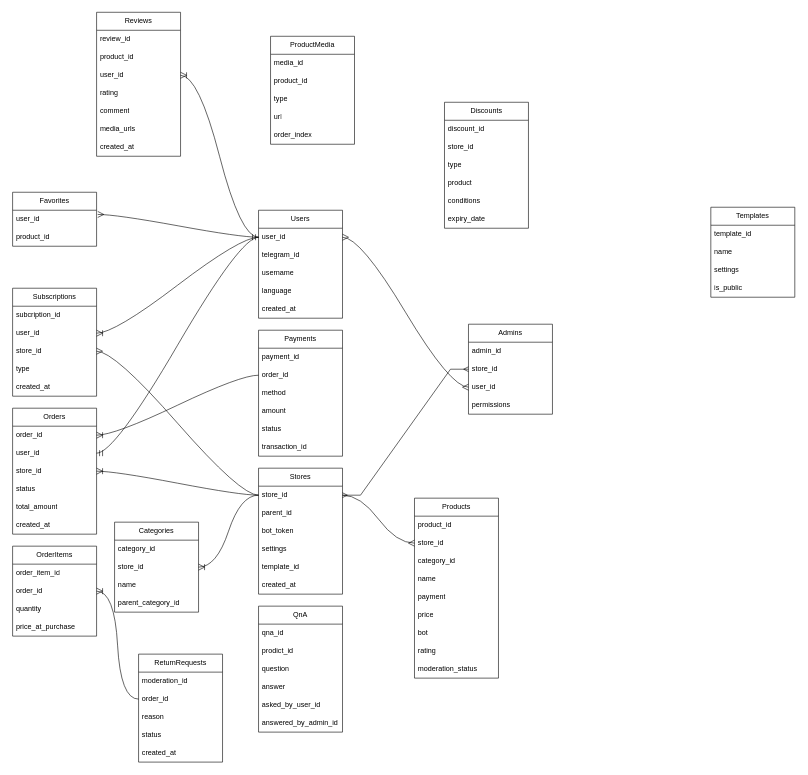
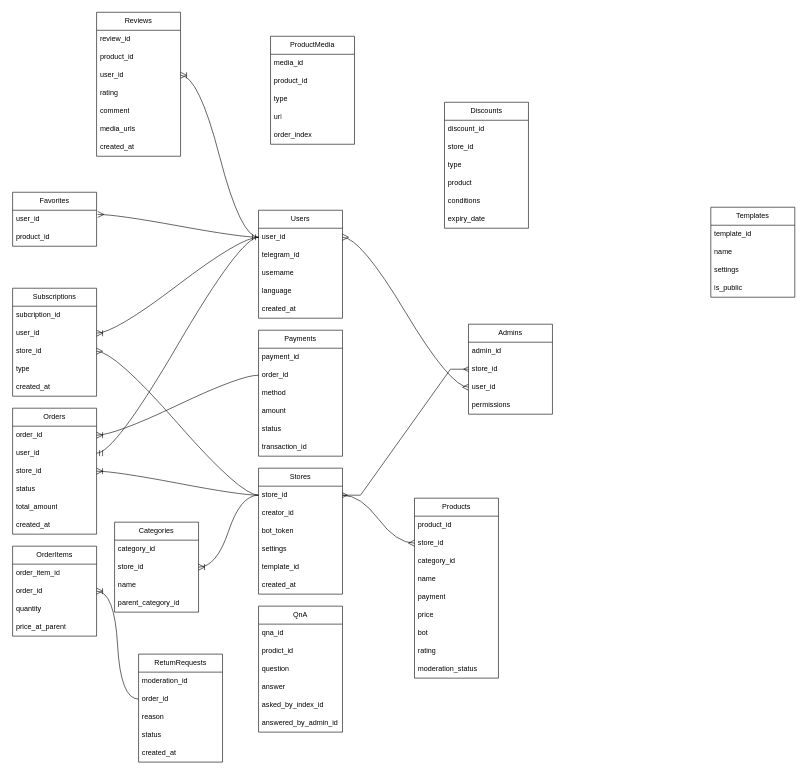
node "parent_id": label "parent_id" -> "creator_id"
node "price_at_purchase": label "price_at_purchase" -> "price_at_parent"
node "asked_by_user_id": label "asked_by_user_id" -> "asked_by_index_id"
